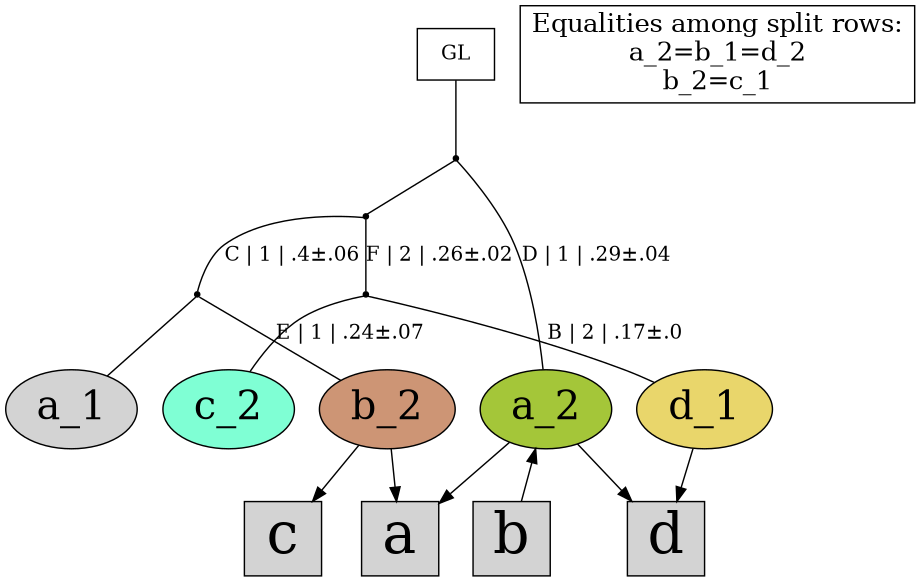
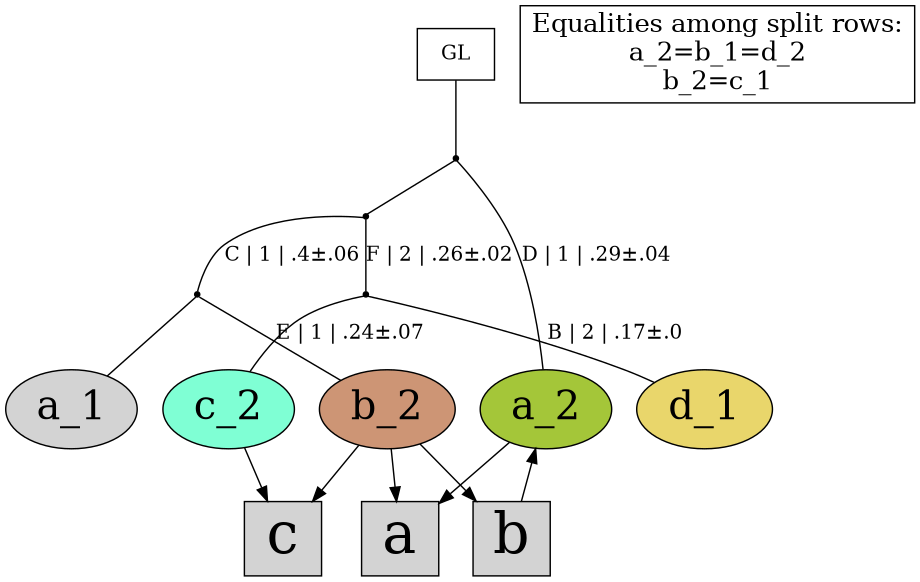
edge "b_2" -> "b": added
edge "c_2" -> "c": added
node "d": removed
